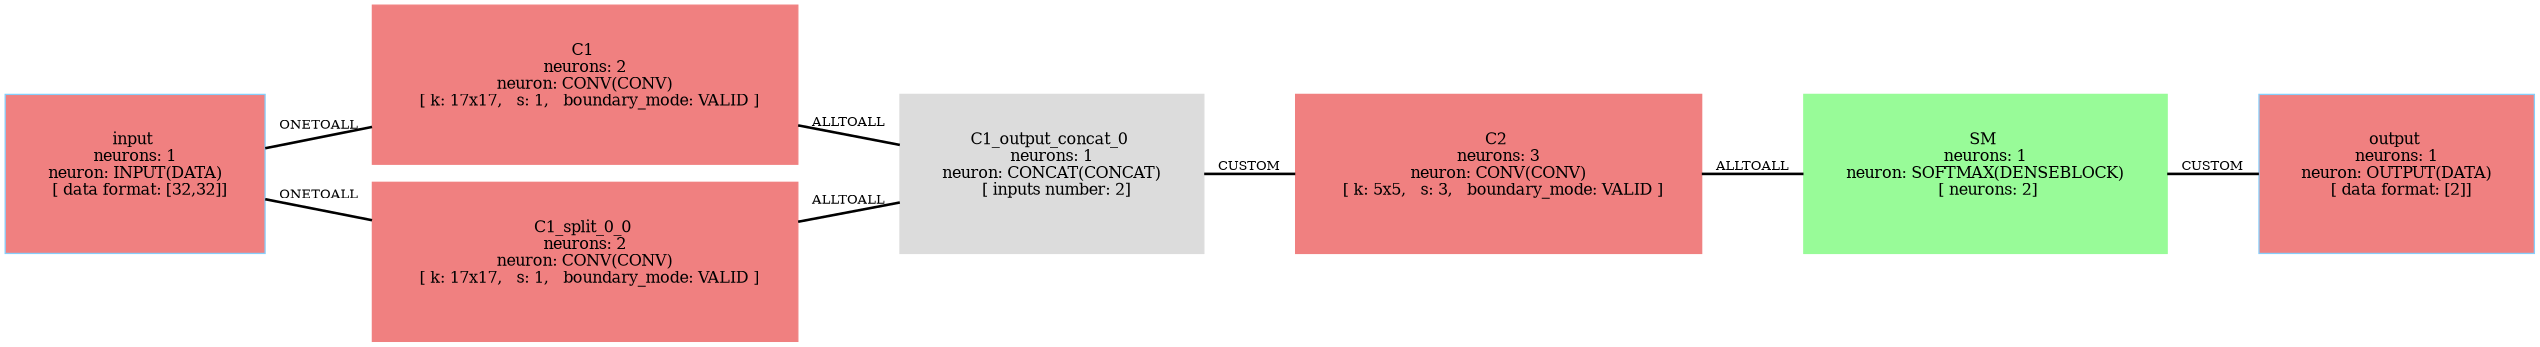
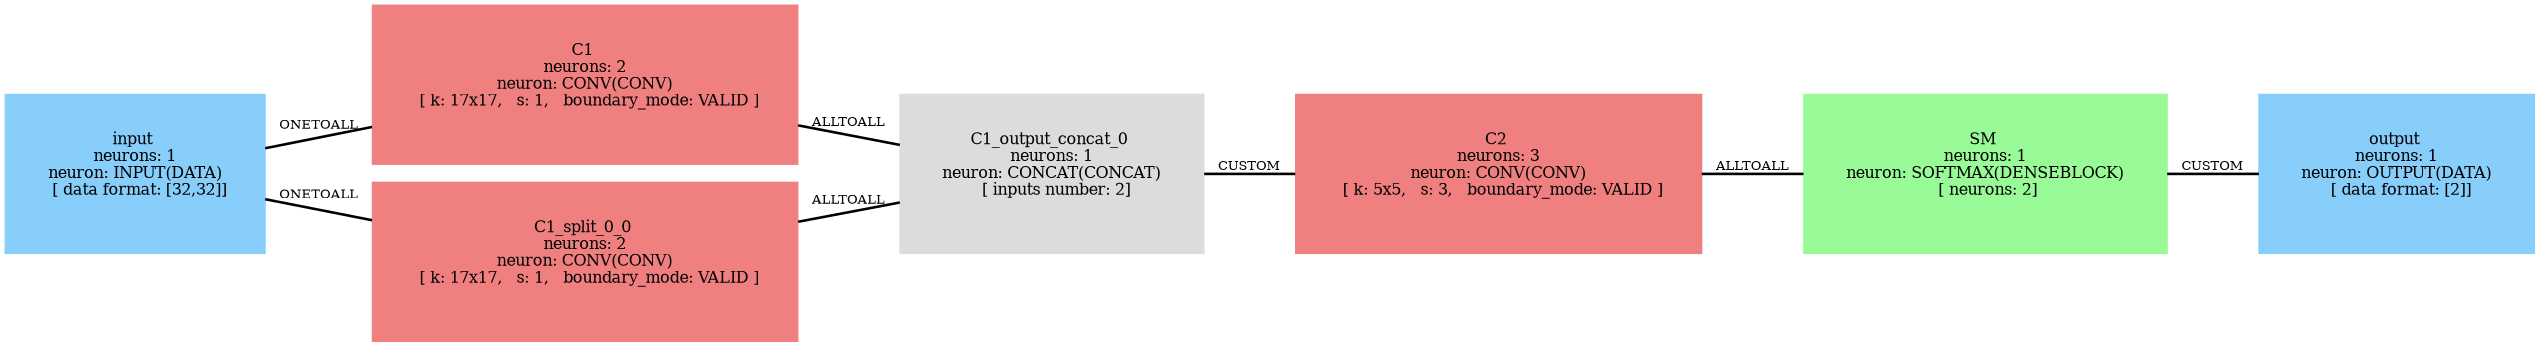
node "input neurons: 1 neuron: INPUT(DATA) [ data format: [32,32]]": fillcolor lightcoral -> lightskyblue
node "output neurons: 1 neuron: OUTPUT(DATA) [ data format: [2]]": fillcolor lightcoral -> lightskyblue
